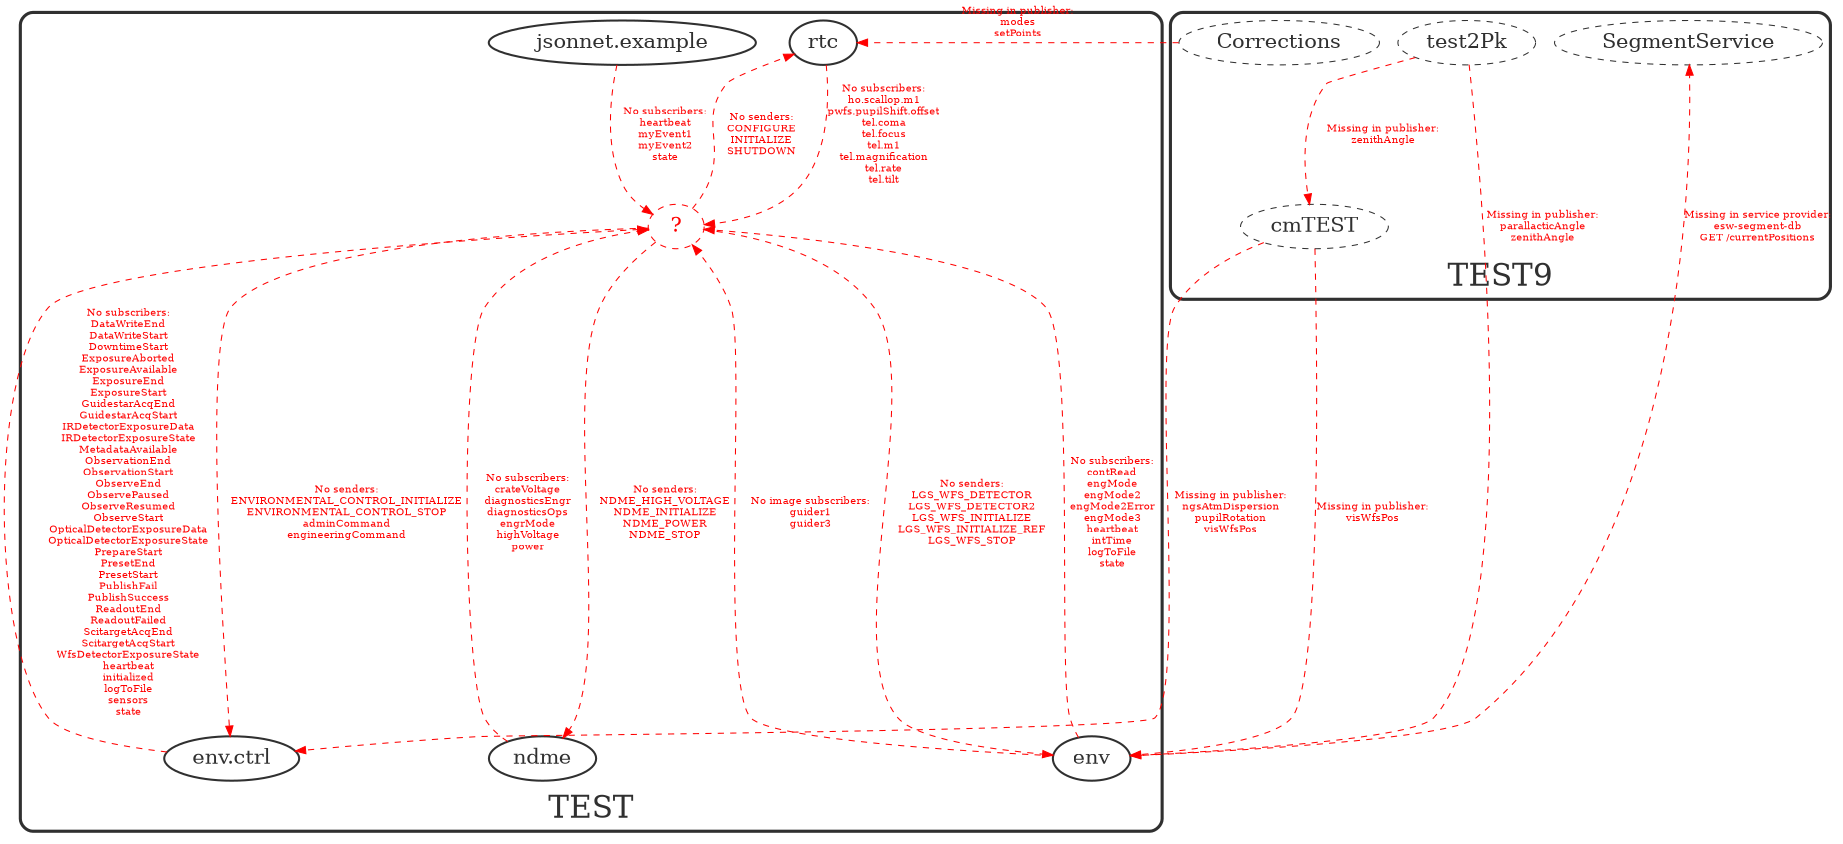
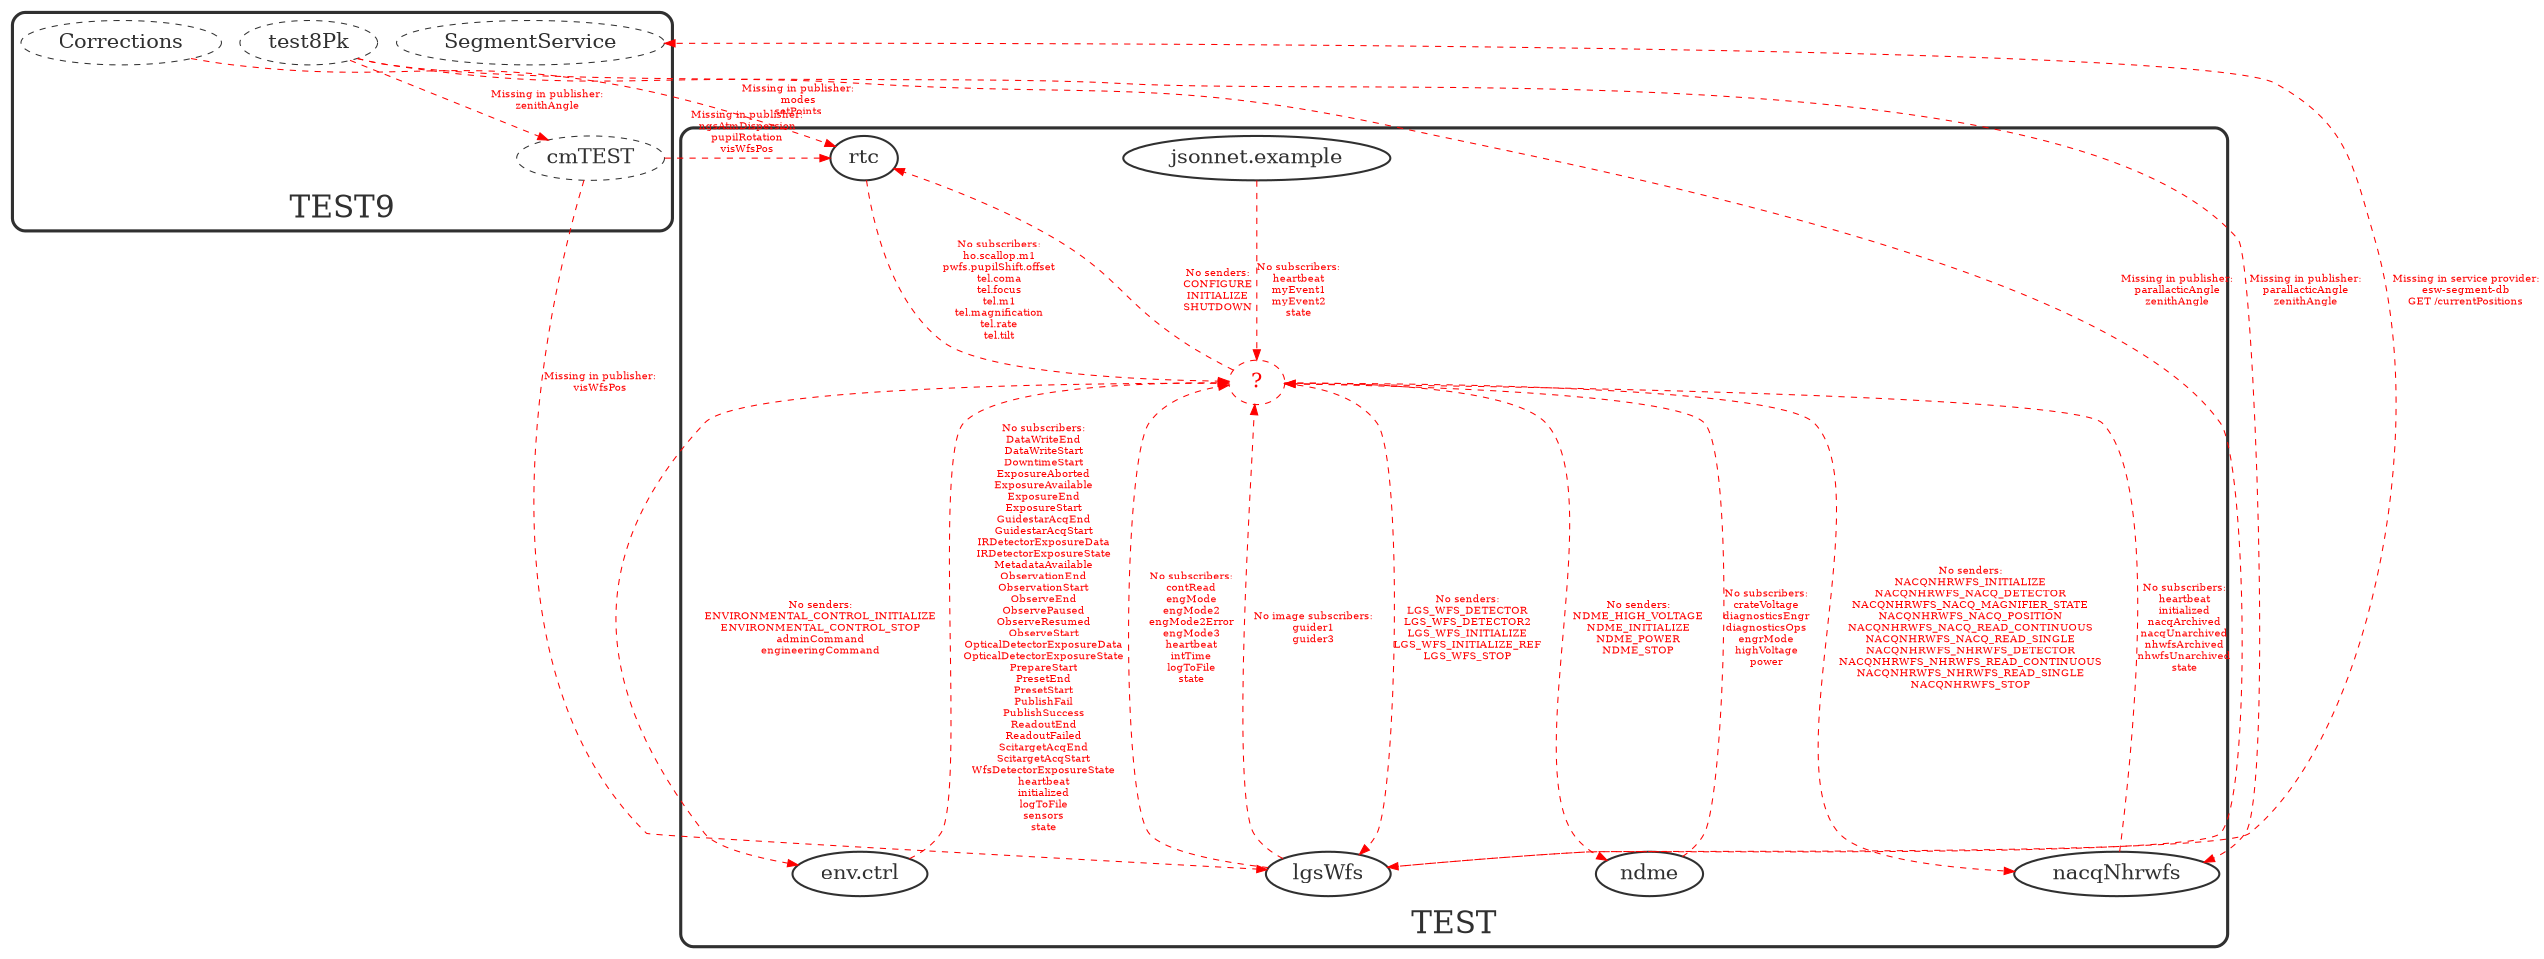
node "test2Pk": label "test2Pk" -> "test8Pk"
edge "cmTEST" -> "env.ctrl": now "cmTEST" -> "rtc"
node "env": label "env" -> "lgsWfs"
node "nacqNhrwfs": added
